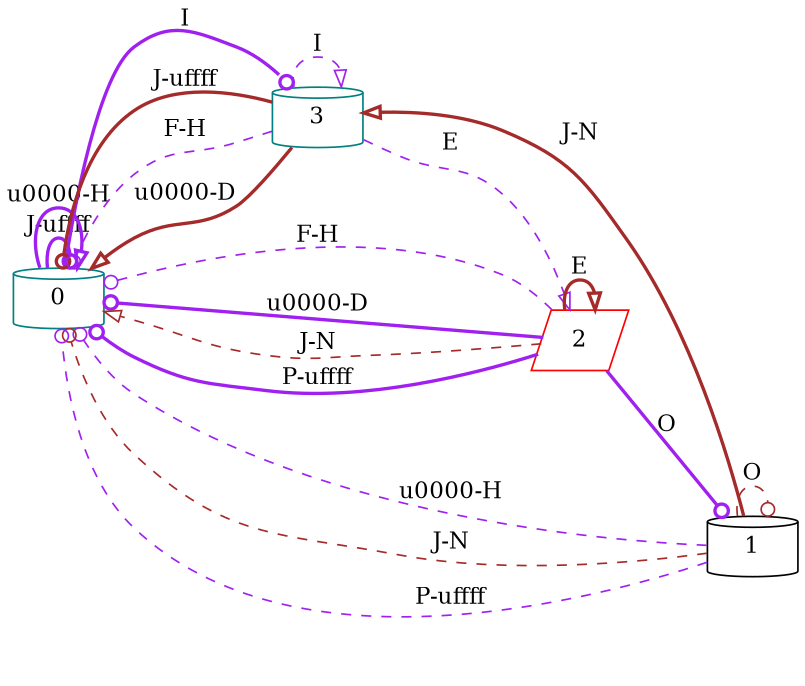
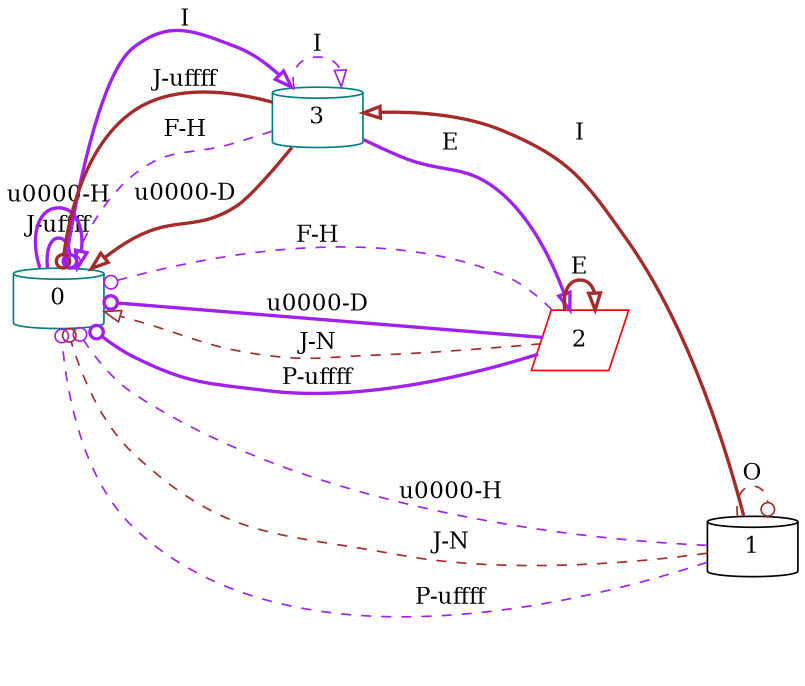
edge "0" -> "3": arrowhead odot -> onormal
edge "1" -> "3": label "J-N" -> "I"
edge "3" -> "2": style dashed -> bold
edge "2" -> "1": removed, label "O"
